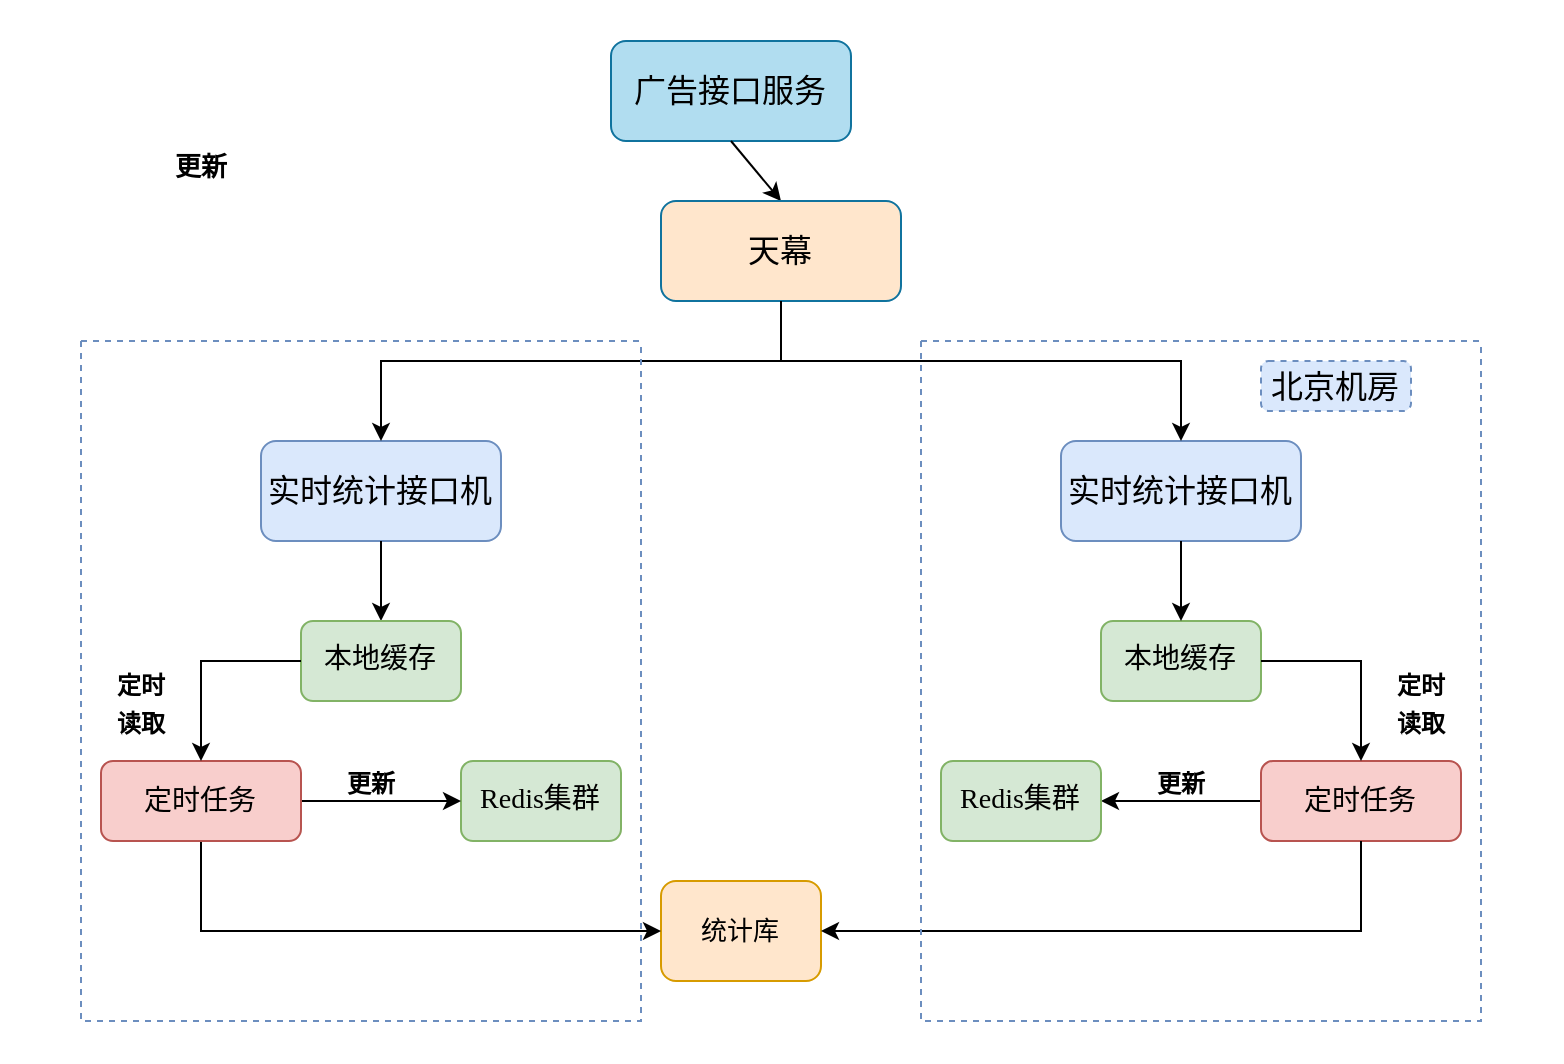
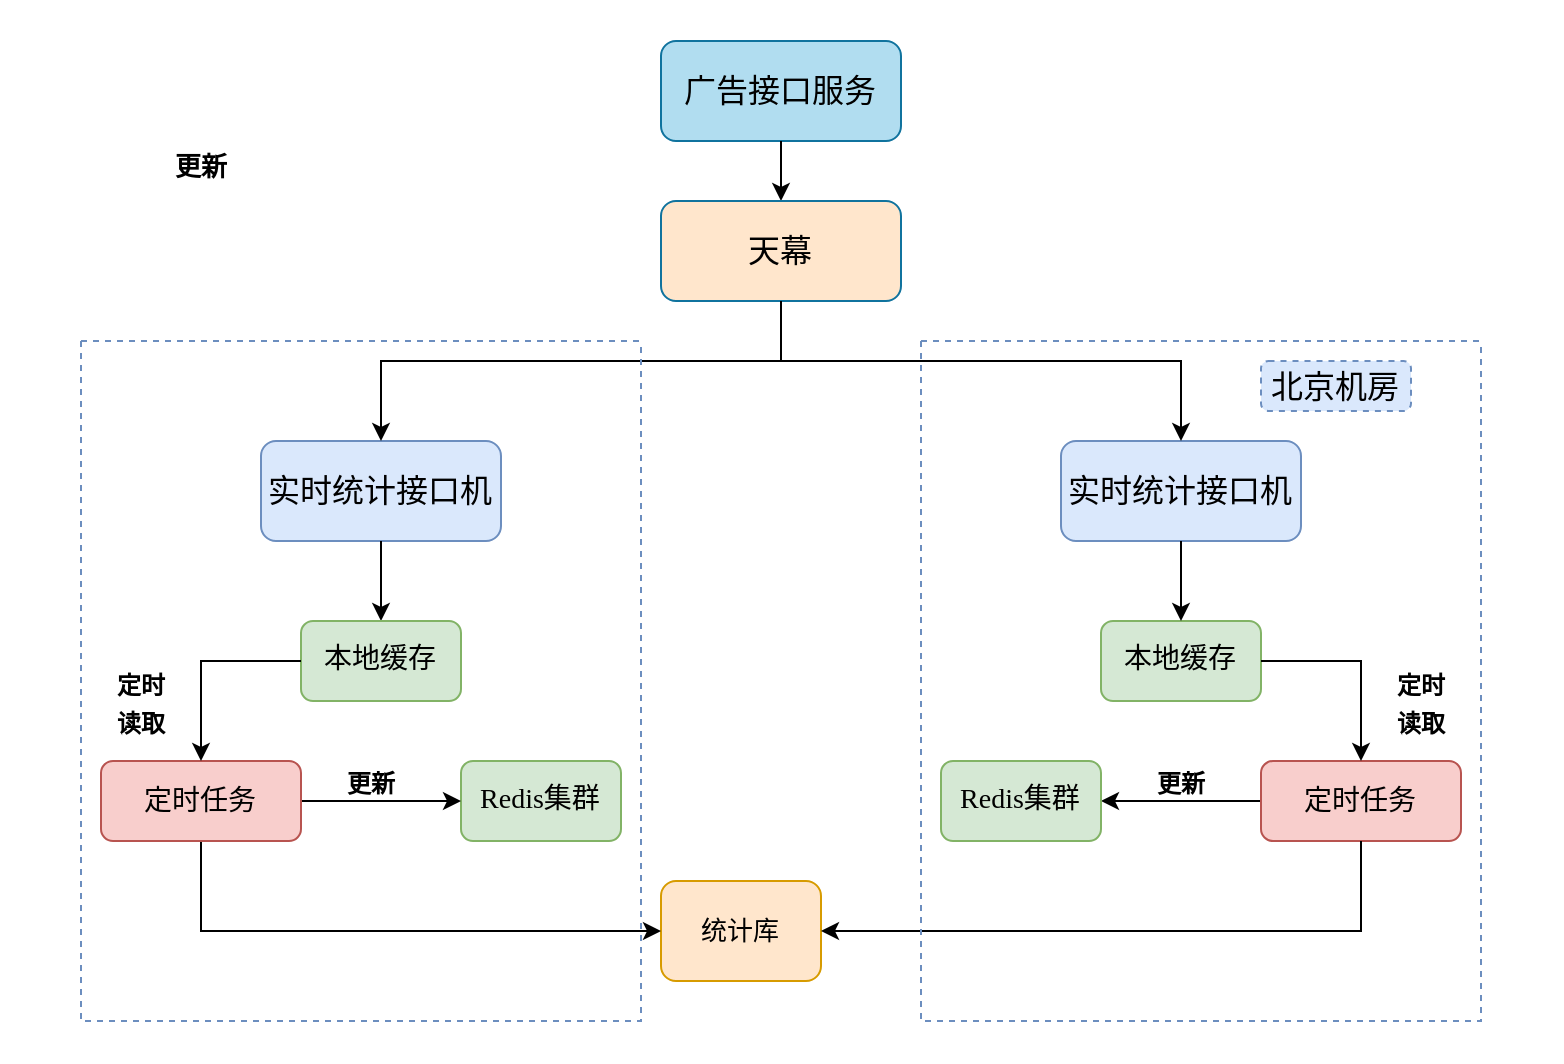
node "广告接口服务": moved (731, 91) -> (781, 91)
